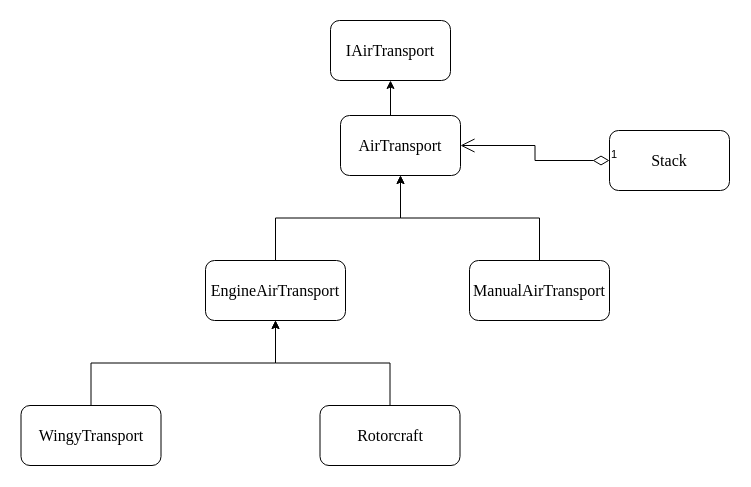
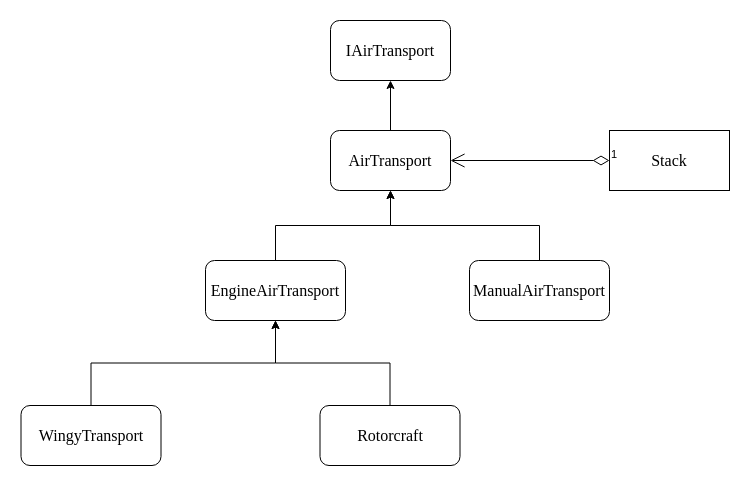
node "AirTransport": moved (401, 146) -> (391, 161)
node "Stack": shape rounded rectangle -> rectangle
